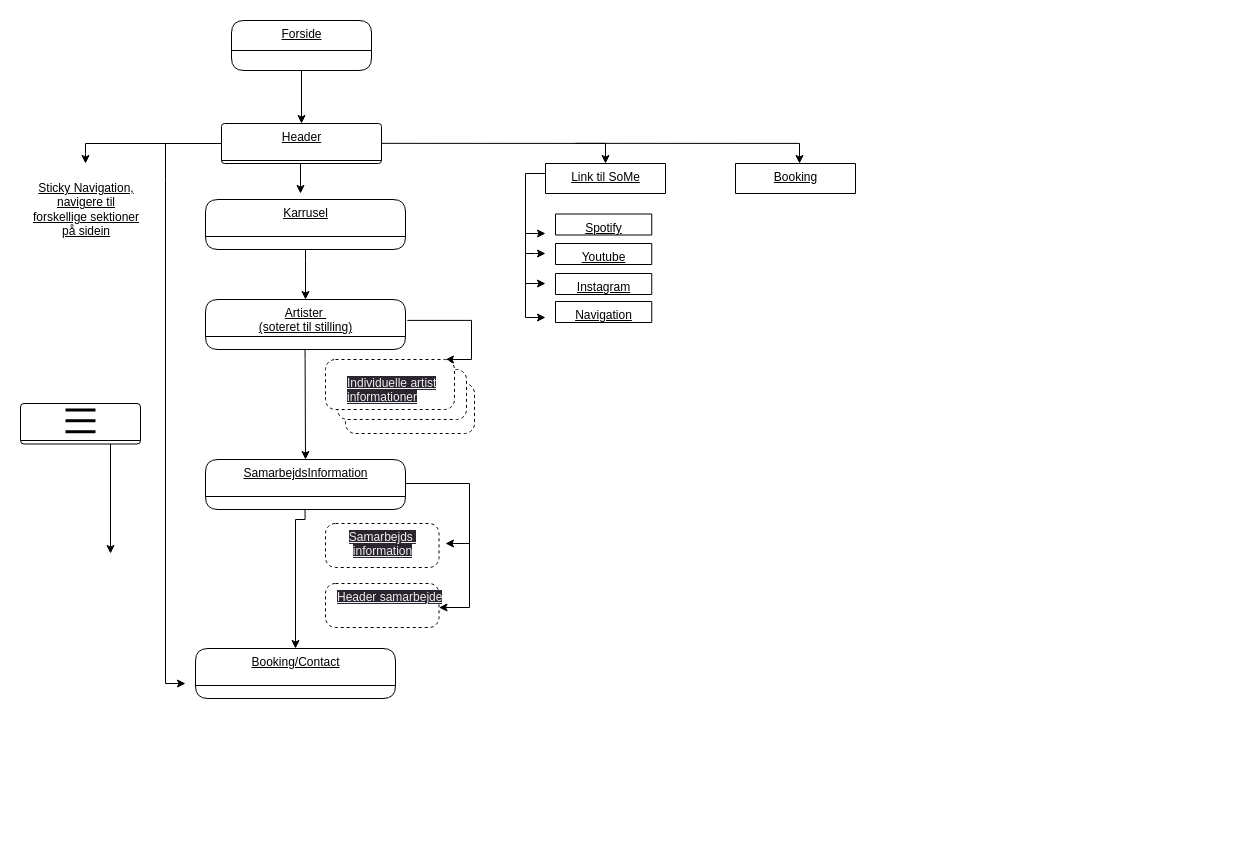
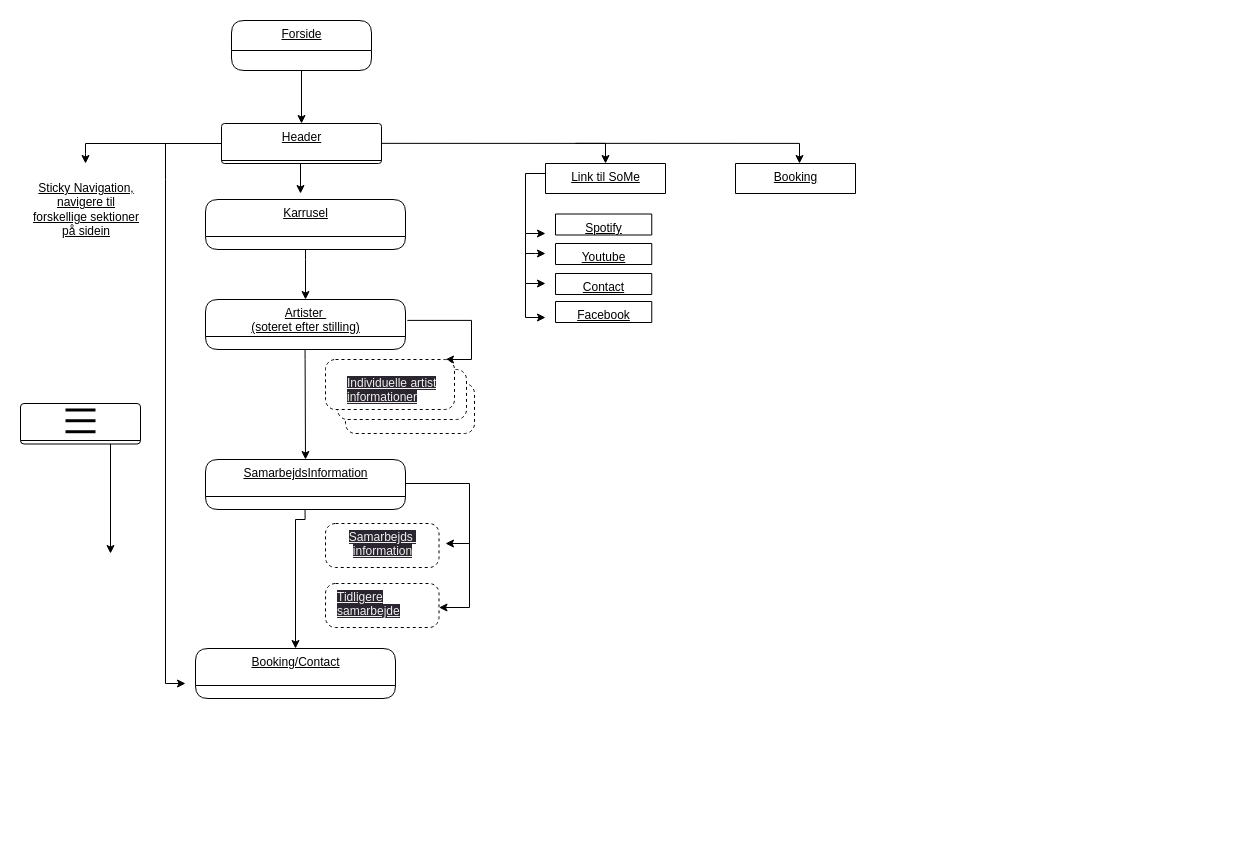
node "Instagram": label "Instagram" -> "Contact"
node "Navigation": label "Navigation" -> "Facebook"
node "Artister (soteret til stilling)": label "Artister (soteret til stilling)" -> "Artister (soteret efter stilling)"
node "Header samarbejde": label "Header samarbejde" -> "Tidligere samarbejde"
